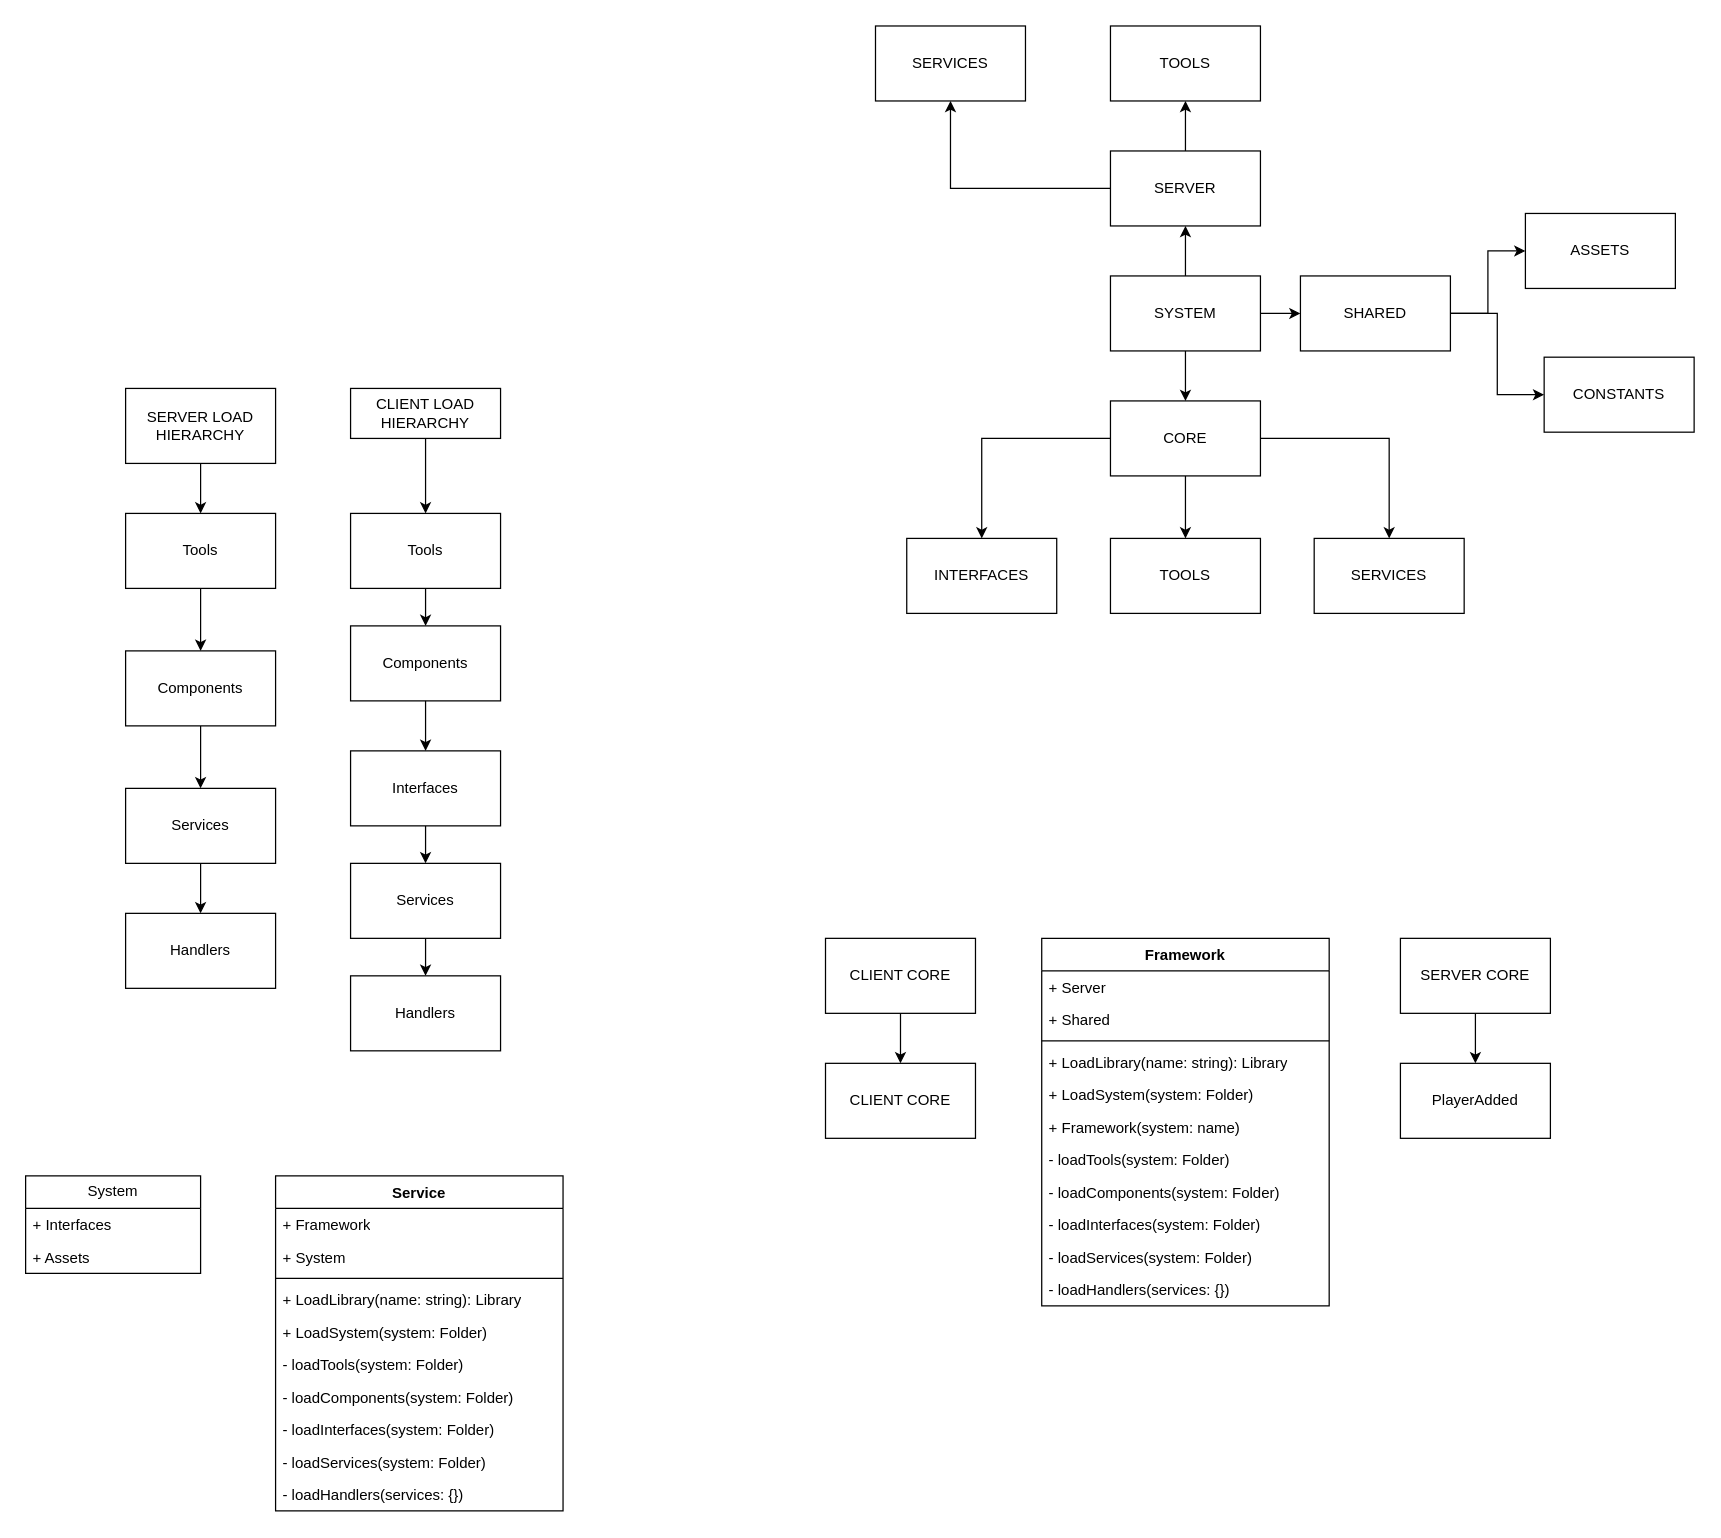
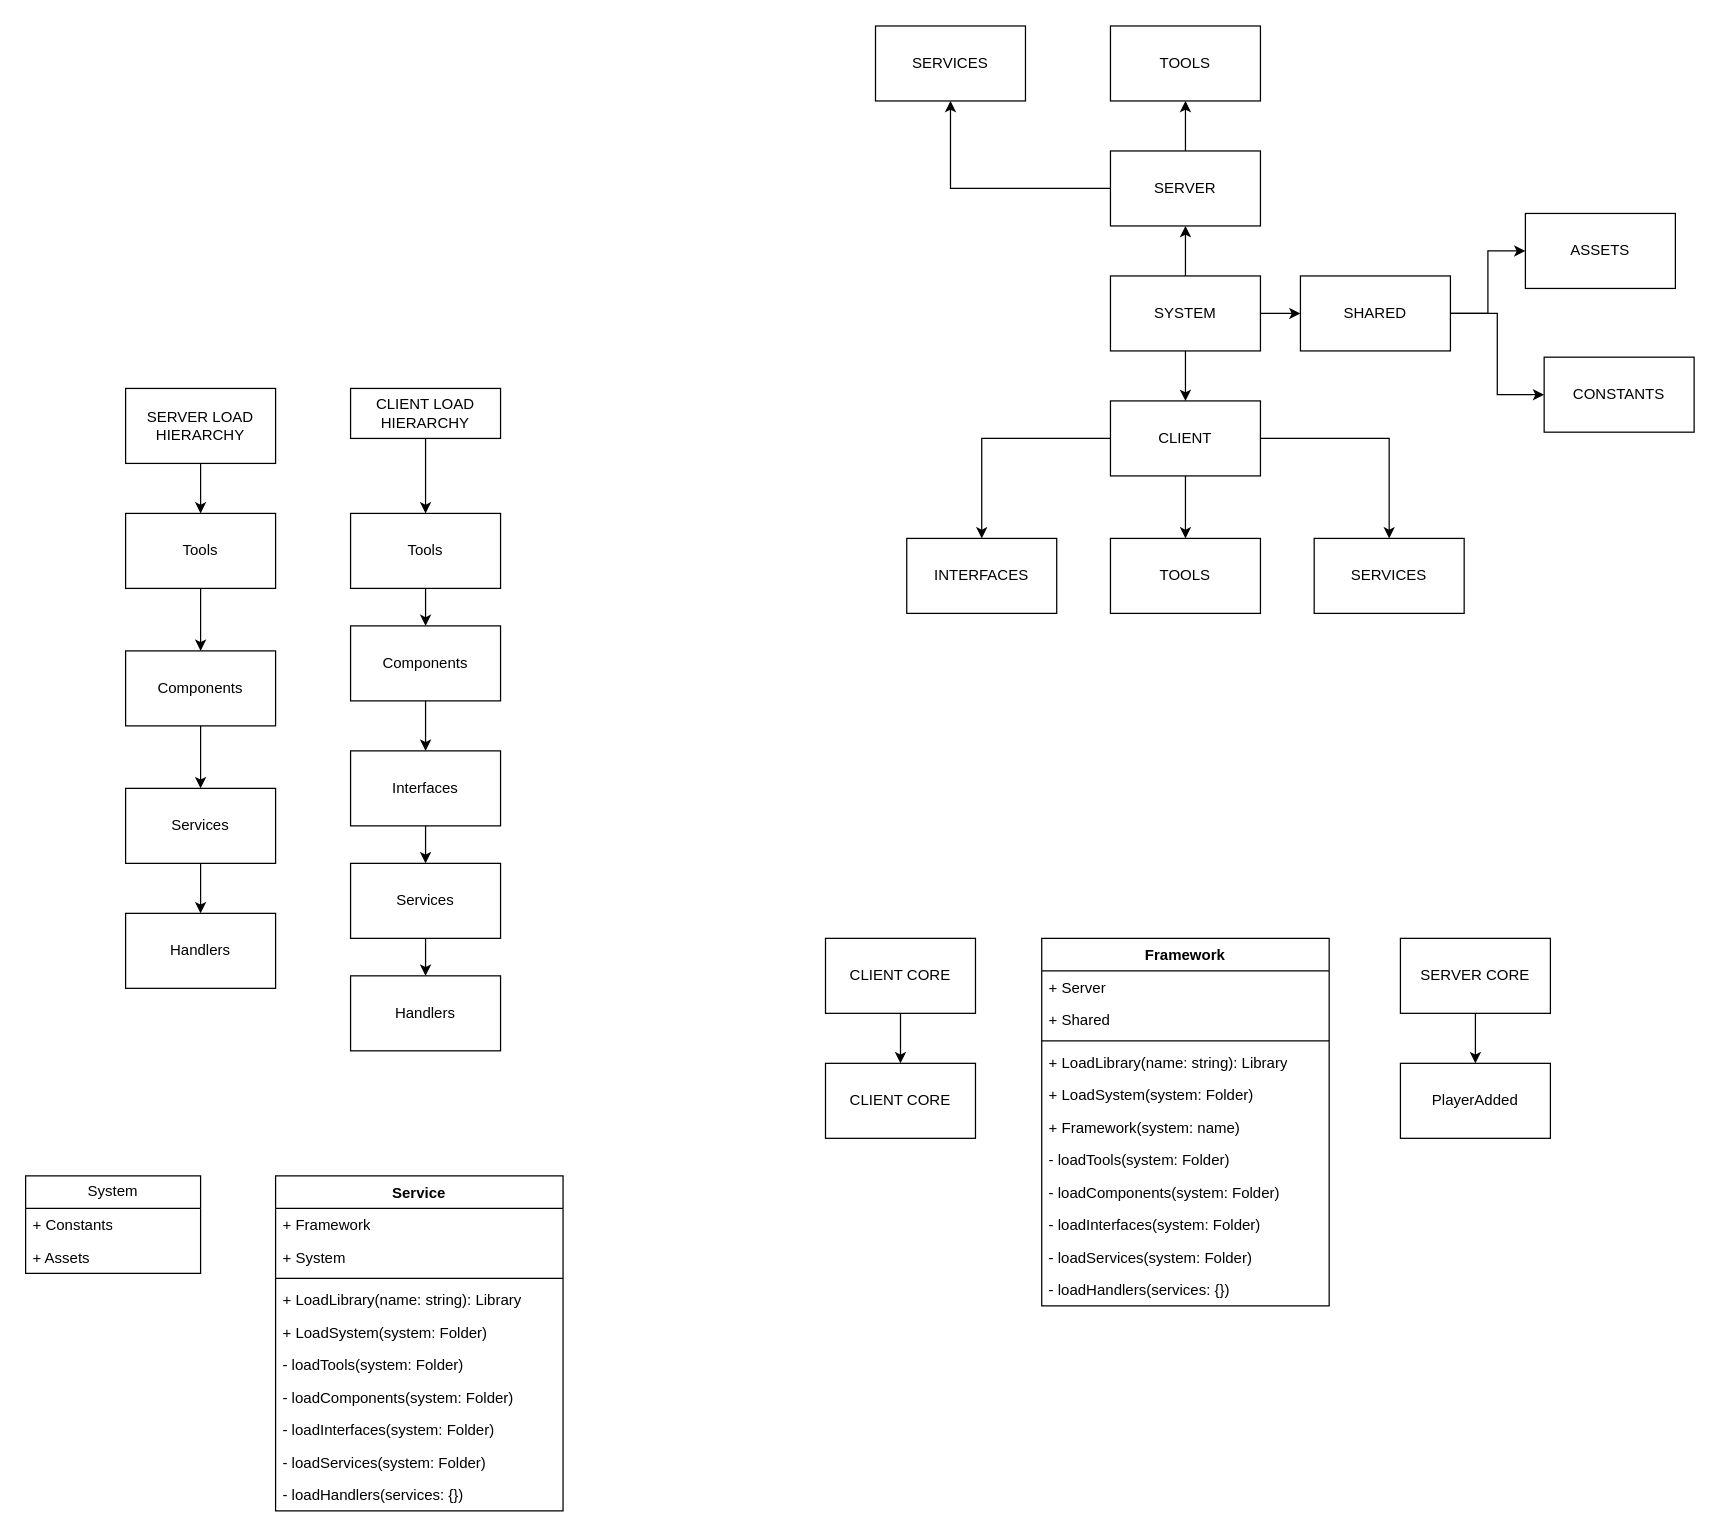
node "CORE": label "CORE" -> "CLIENT"
node "+ Interfaces": label "+ Interfaces" -> "+ Constants"
